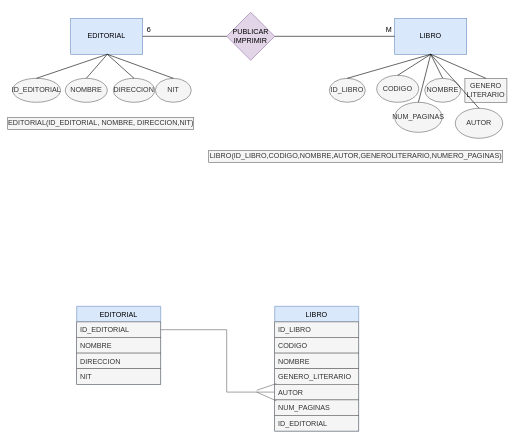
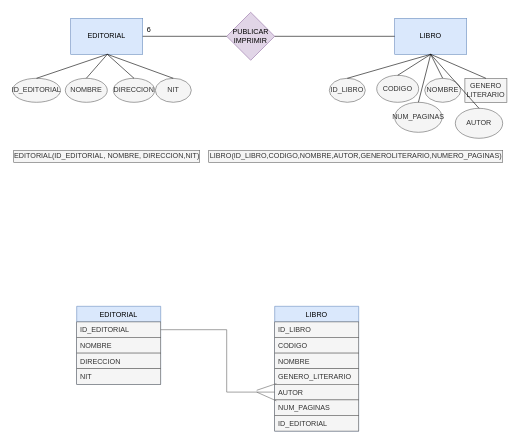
node "M": removed
node "EDITORIAL(ID_EDITORIAL, NOMBRE, DIRECCION,NIT)": moved (101, 123) -> (107, 156)
